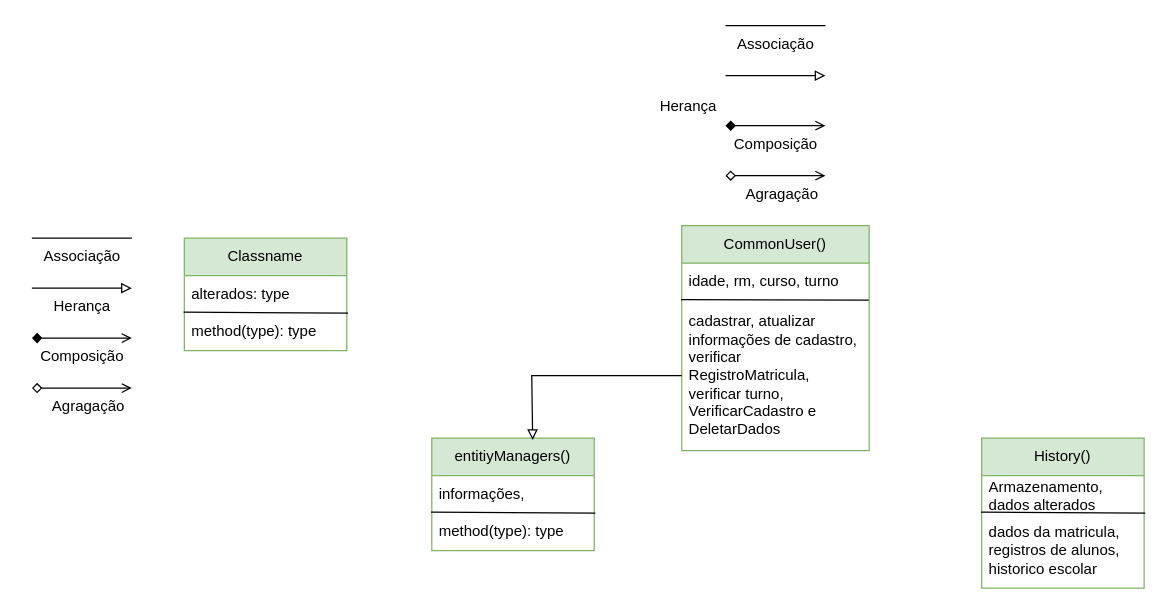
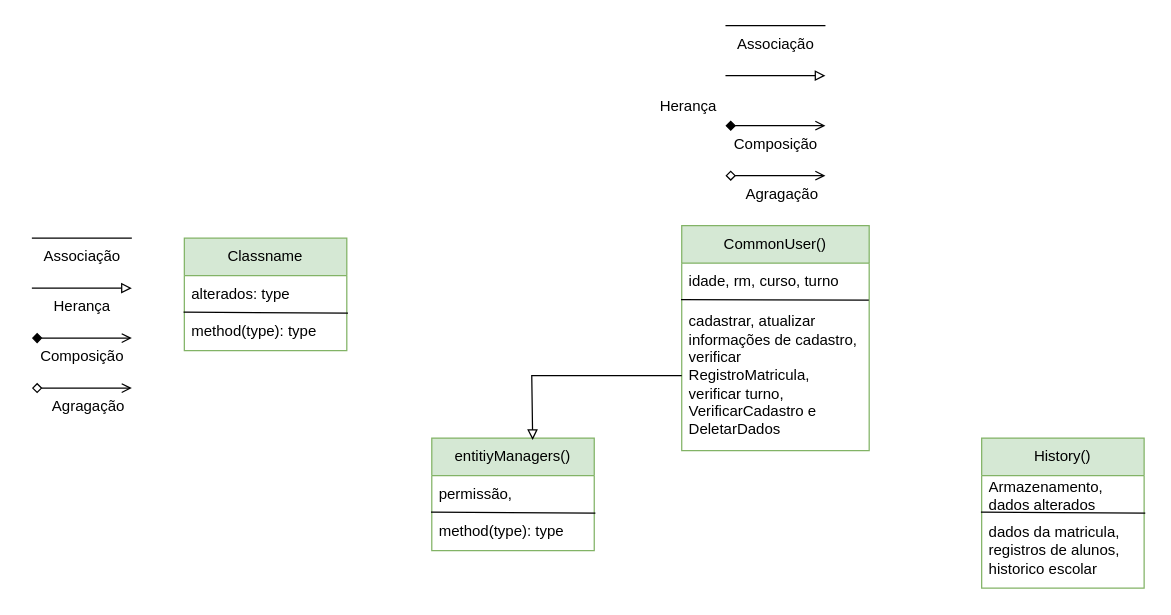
node "informações,": label "informações," -> "permissão,"
